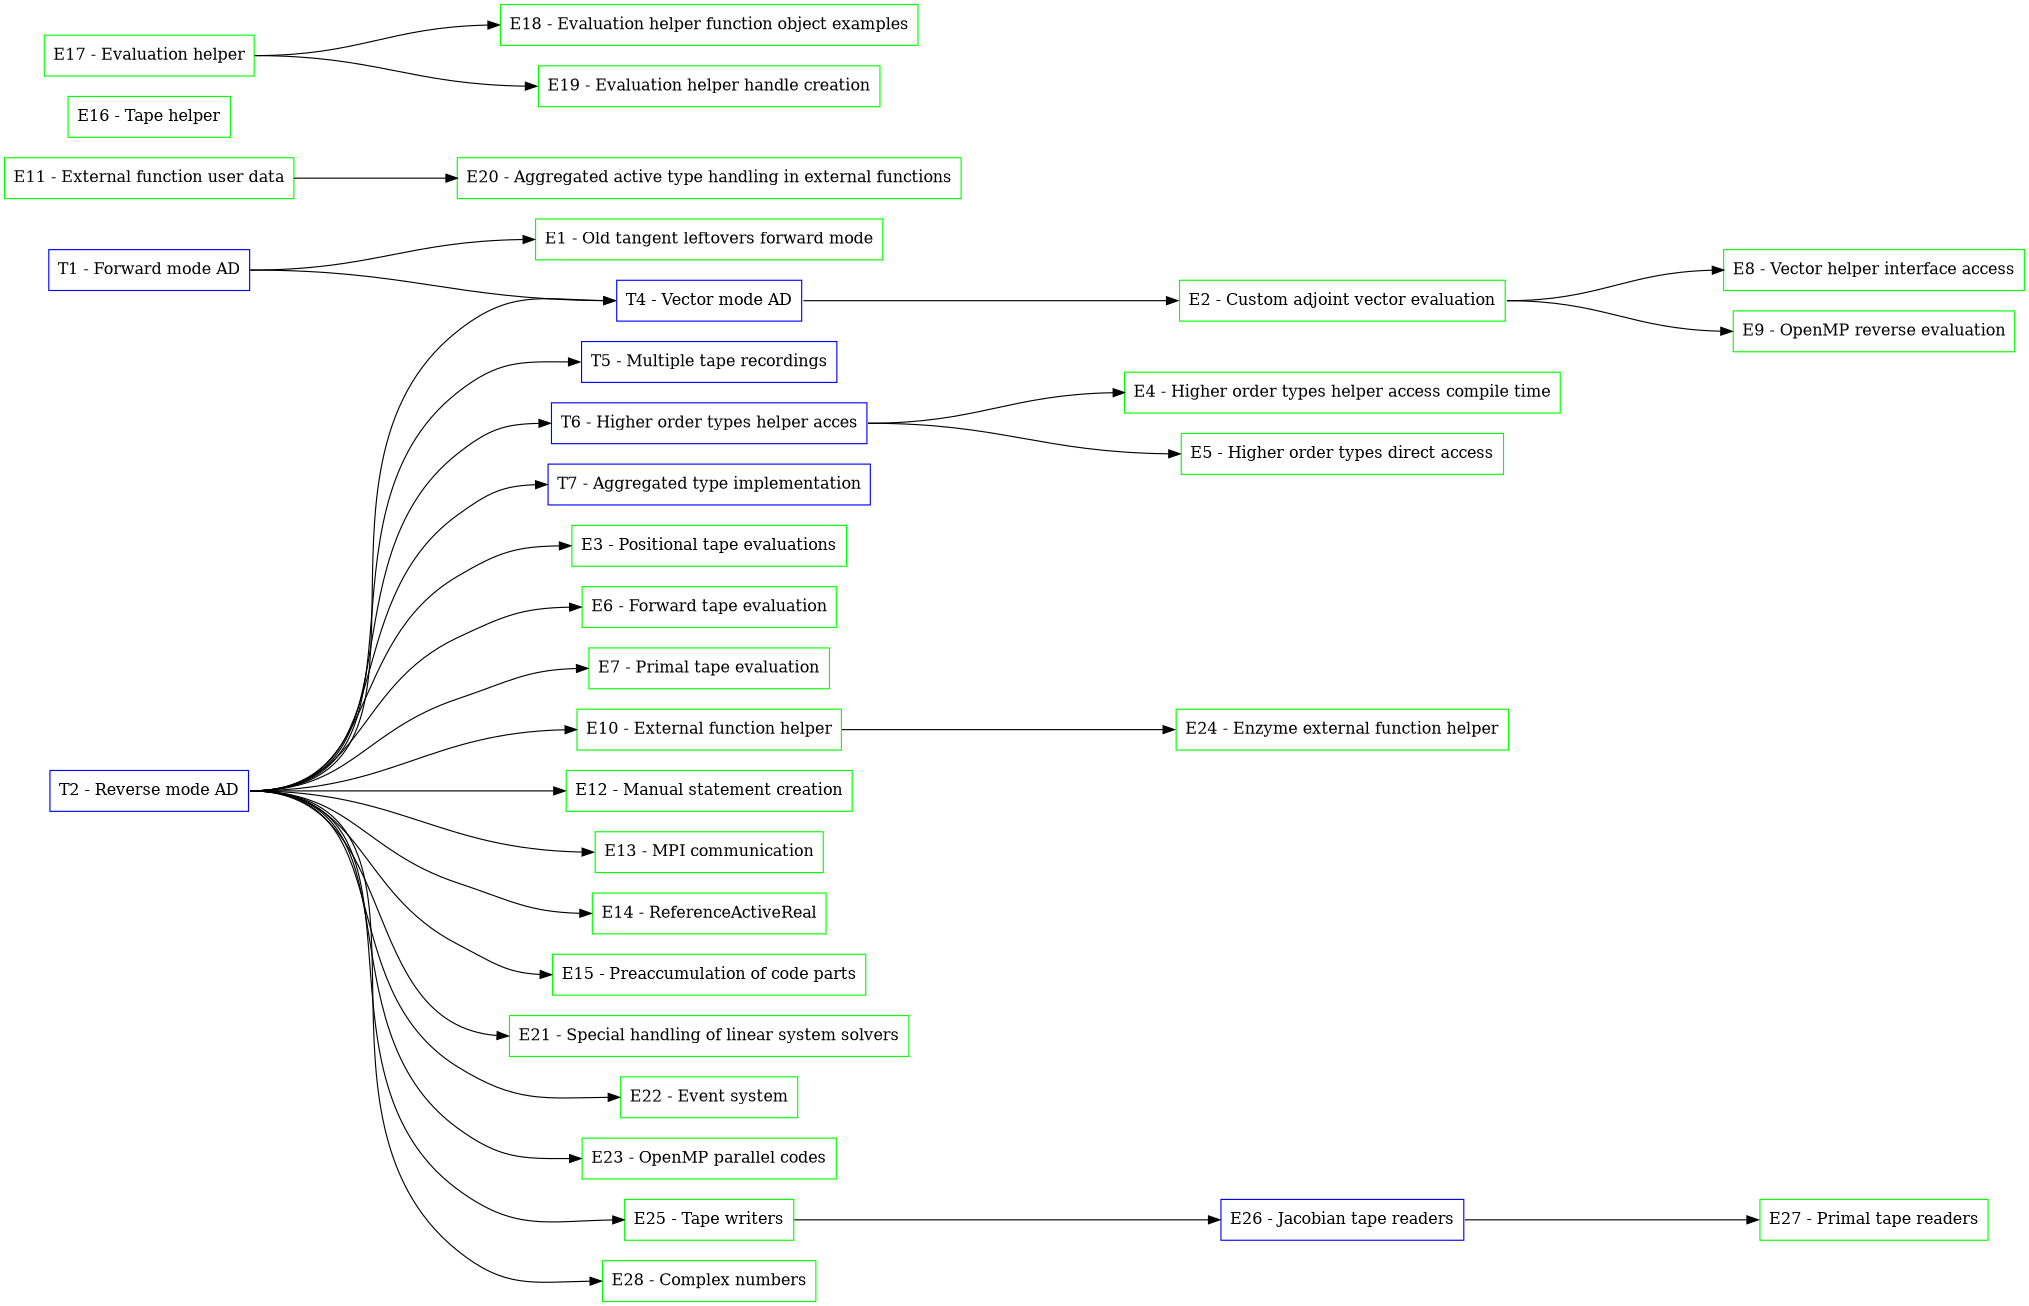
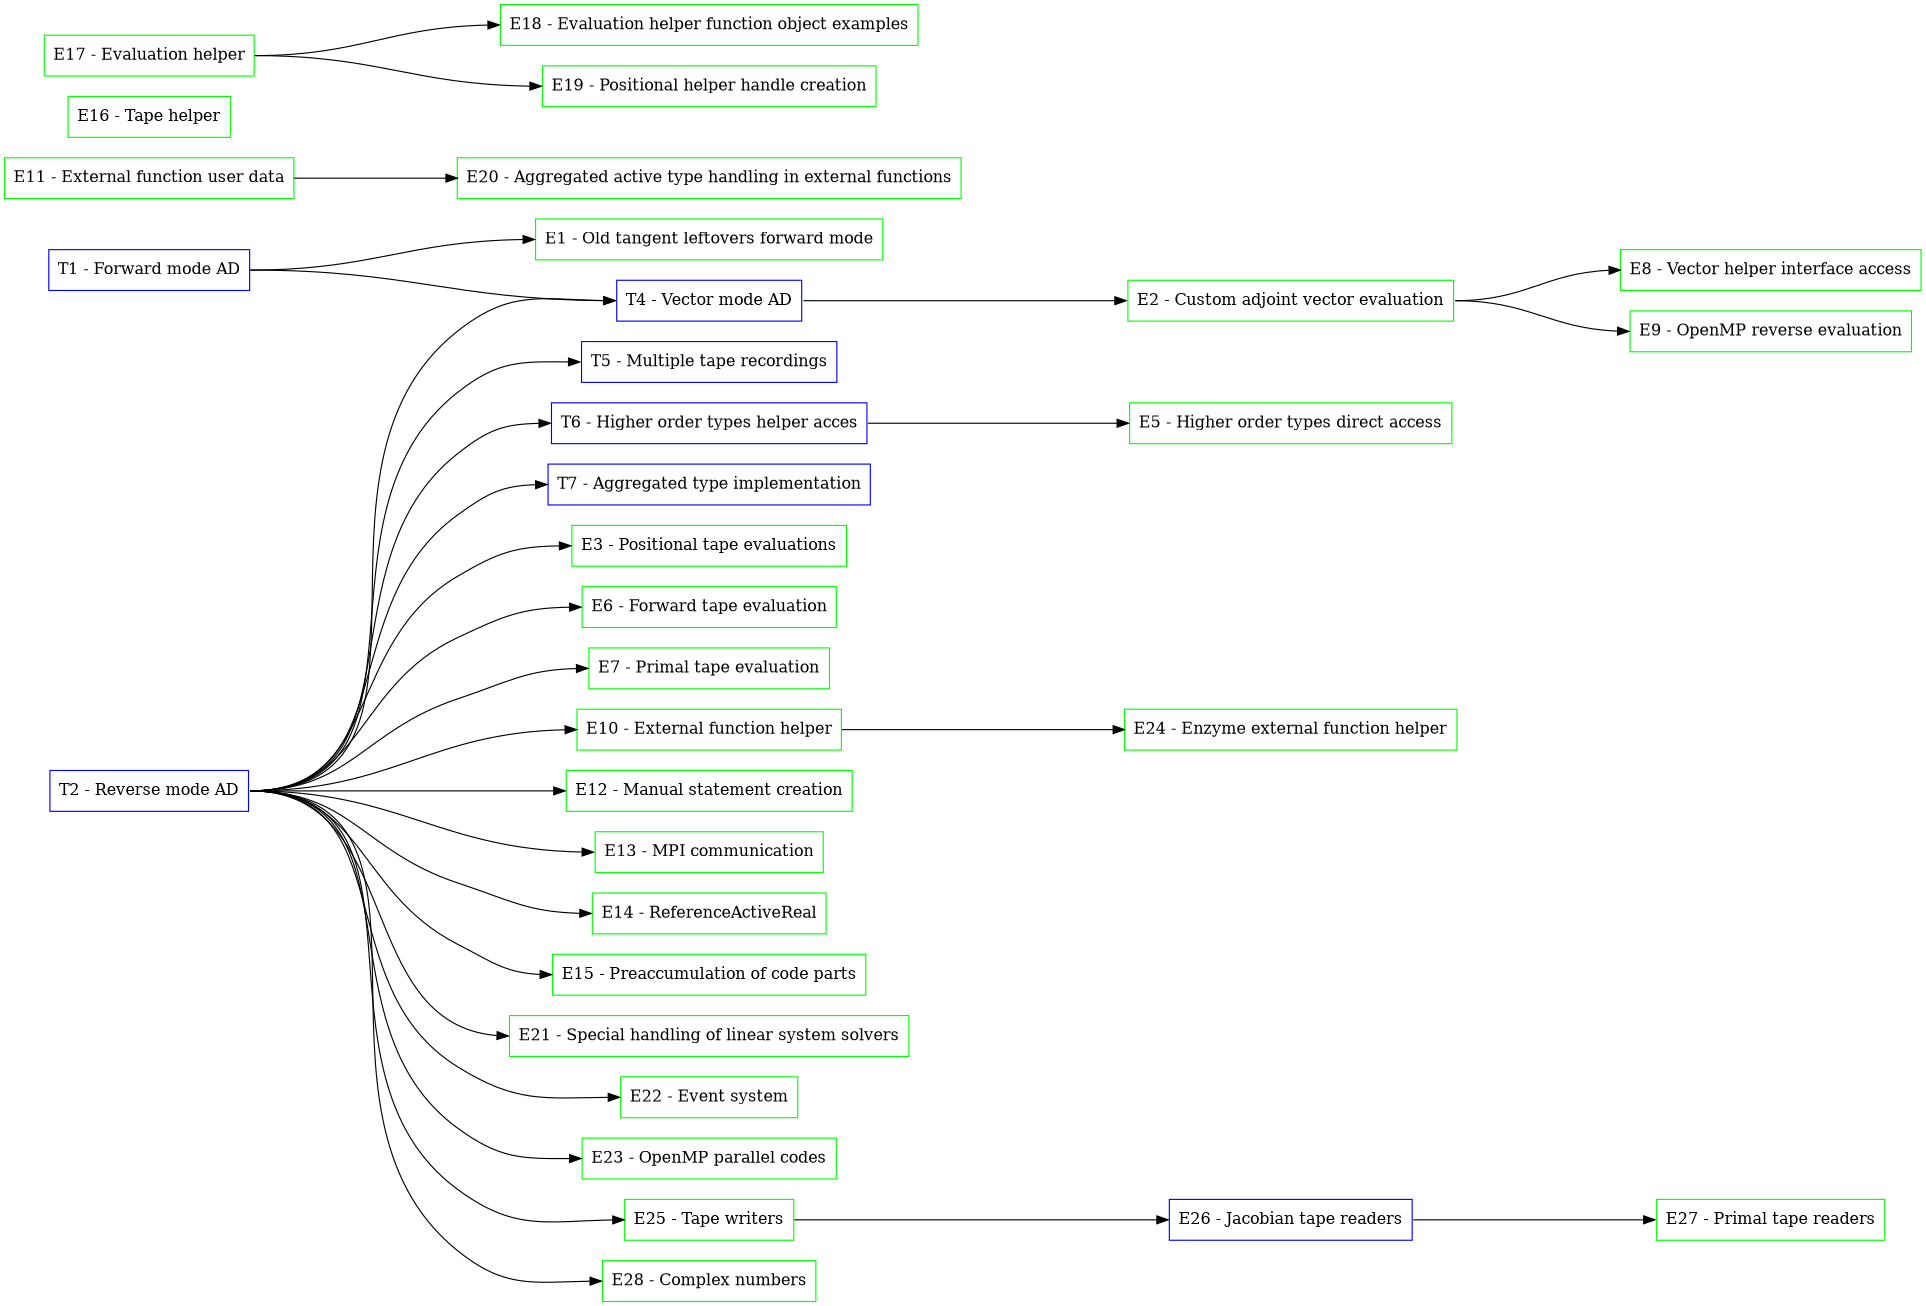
node "E19 - Evaluation helper handle creation": label "E19 - Evaluation helper handle creation" -> "E19 - Positional helper handle creation"
node "E4 - Higher order types helper access compile time": removed
